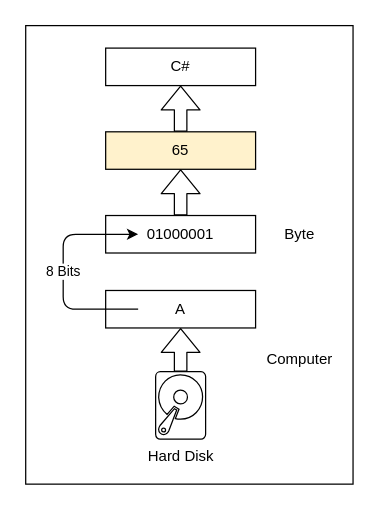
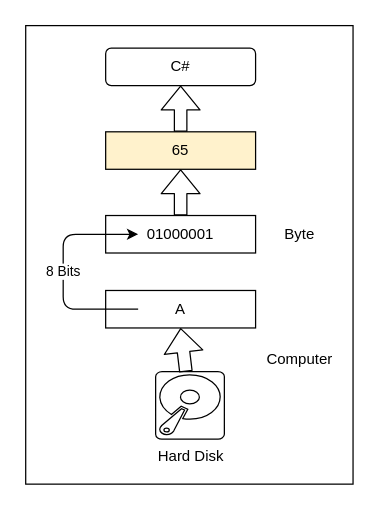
node "C#": shape rectangle -> rounded rectangle
node "Hard Disk": size 50x68 -> 69x68
